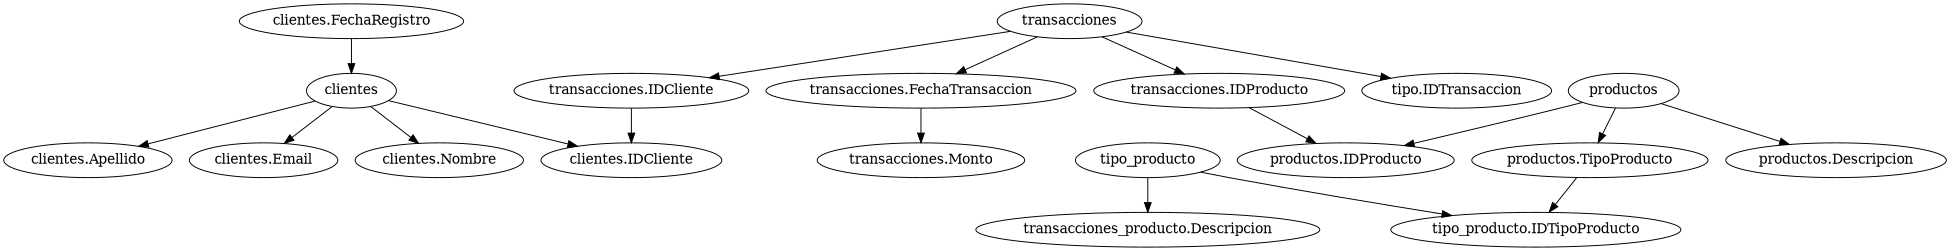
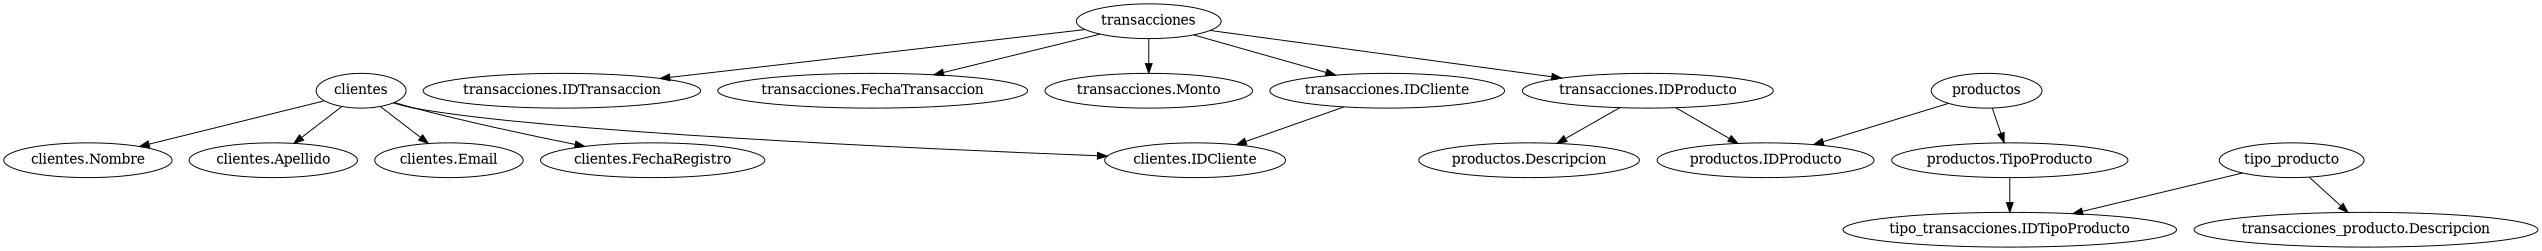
edge "clientes.FechaRegistro" -> "clientes": reversed
node "tipo.IDTransaccion": label "tipo.IDTransaccion" -> "transacciones.IDTransaccion"
edge "transacciones.FechaTransaccion" -> "transacciones.Monto": now "transacciones" -> "transacciones.Monto"
edge "productos" -> "productos.Descripcion": now "transacciones.IDProducto" -> "productos.Descripcion"
node "tipo_producto.IDTipoProducto": label "tipo_producto.IDTipoProducto" -> "tipo_transacciones.IDTipoProducto"
